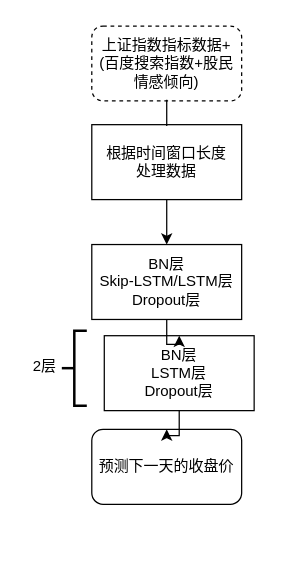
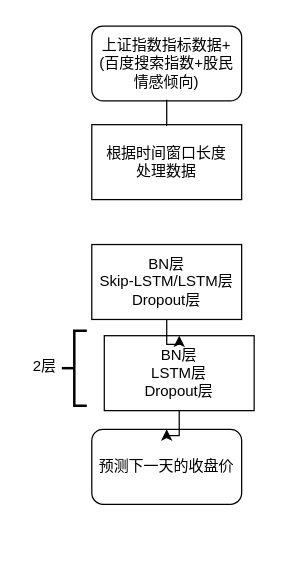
node "上证指数指标数据+(百度搜索指数+股民情感倾向)": style dashed -> solid
edge "根据时间窗口长度 处理数据" -> "BN层 Skip-LSTM/LSTM层 Dropout层": removed
